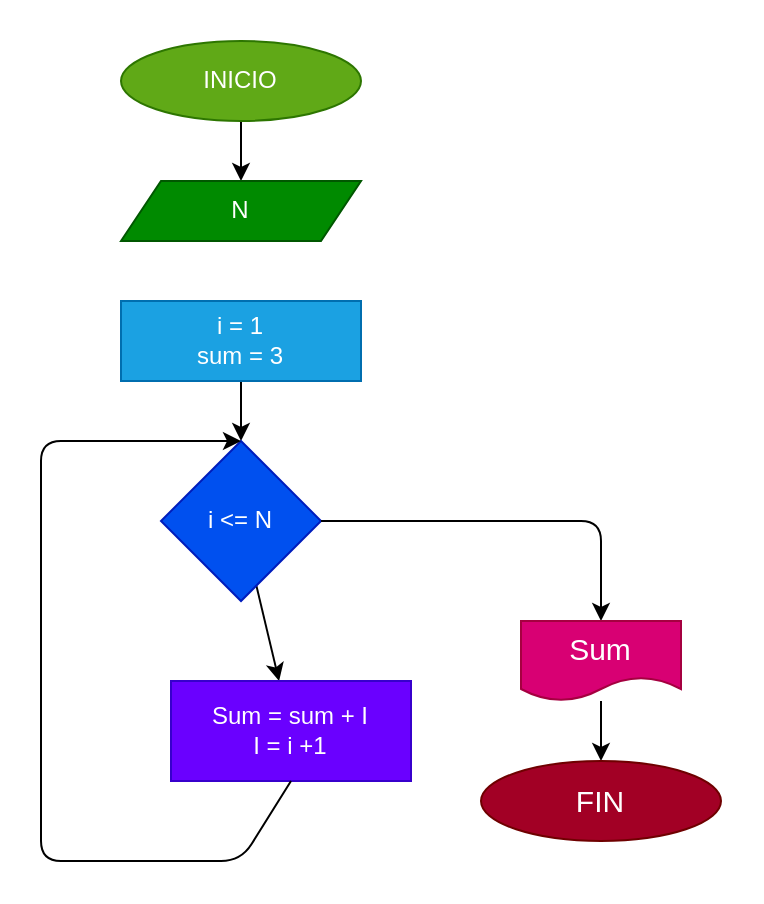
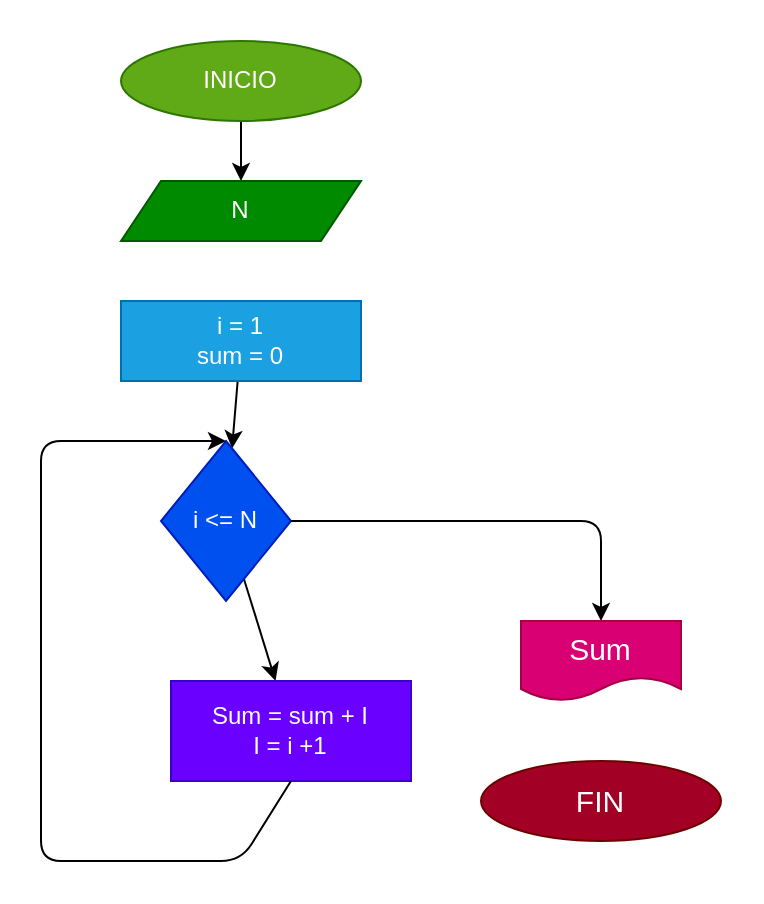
node "i = 1 sum = 3": label "i = 1 sum = 3" -> "i = 1 sum = 0"
node "i <= N": size 160x160 -> 130x160
edge "Sum" -> "FIN": removed
